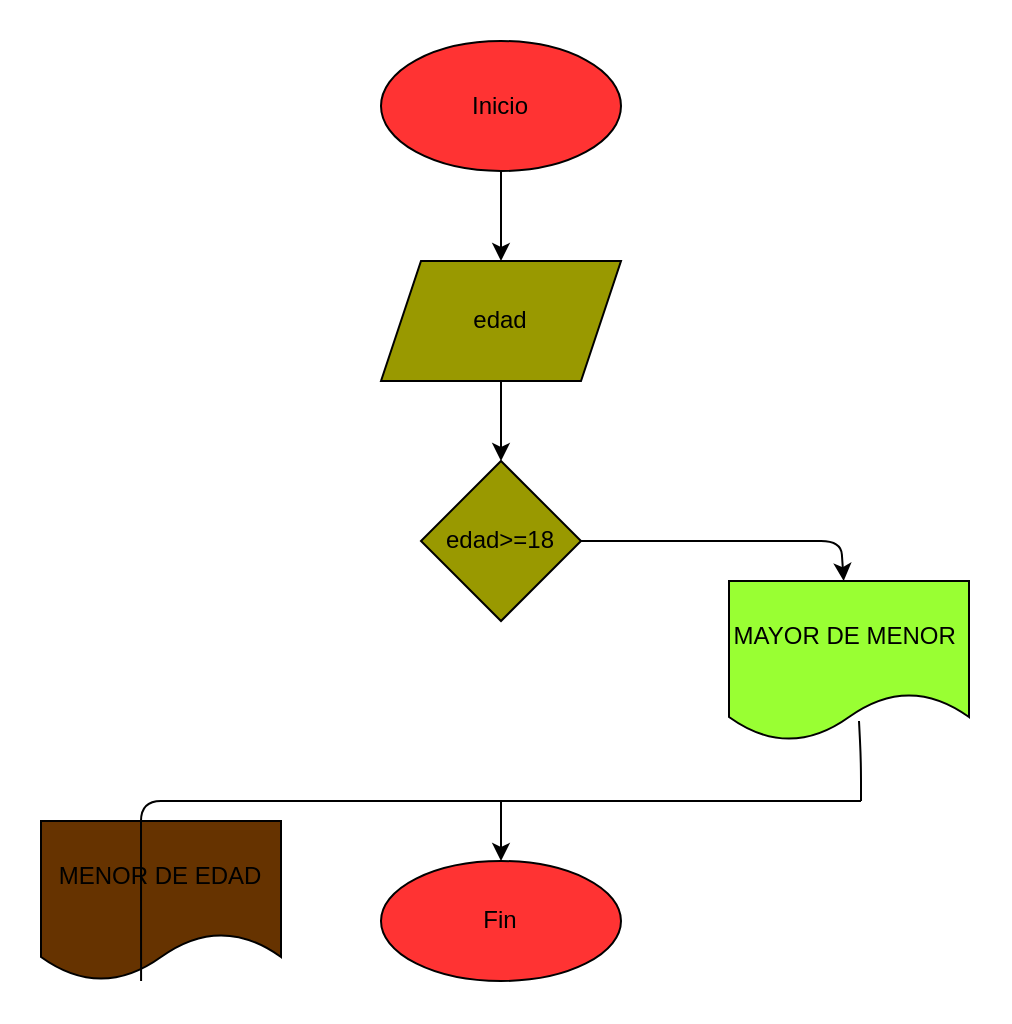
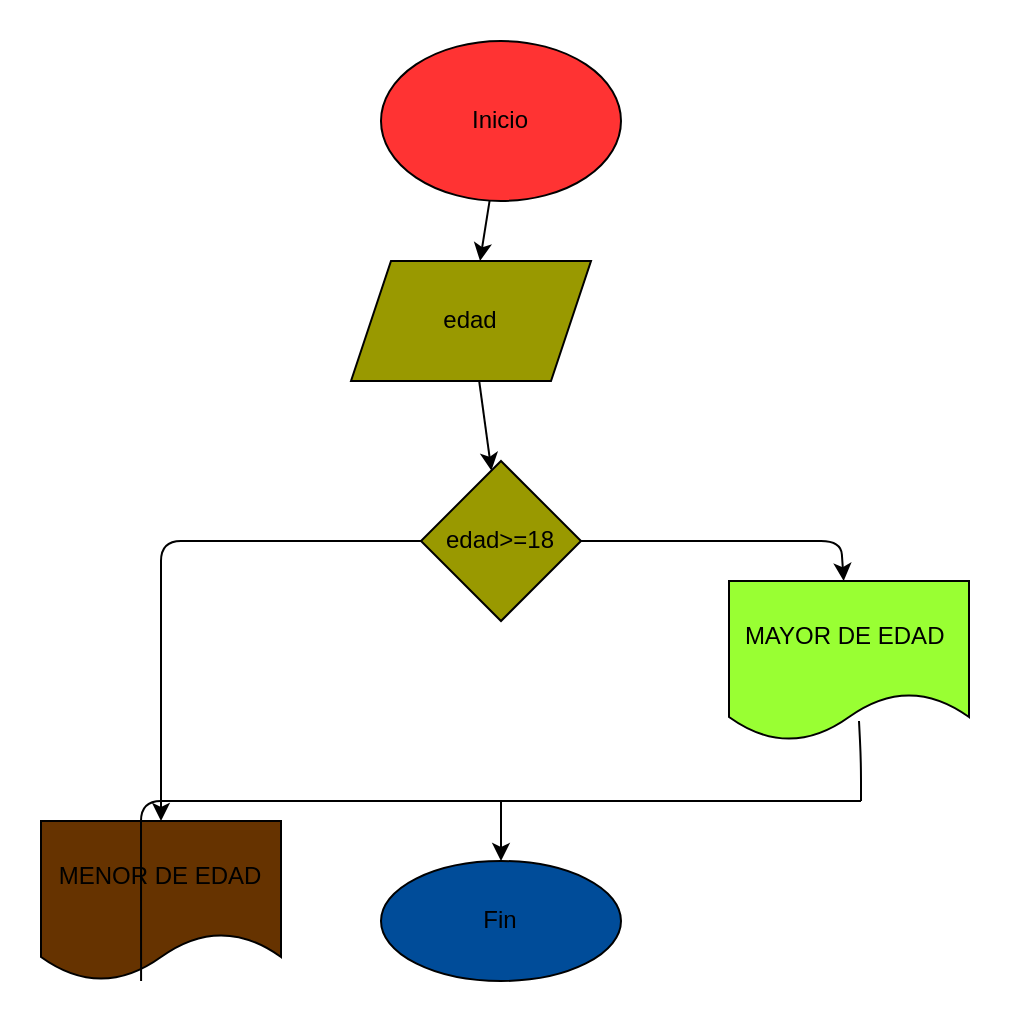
node "Inicio": size 240x130 -> 240x160
node "edad": moved (501, 321) -> (471, 321)
edge "edad>=18" -> "MENOR DE EDAD": added
node "MAYOR DE MENOR": label "MAYOR DE MENOR" -> "MAYOR DE EDAD"
node "Fin": fillcolor #ff3333 -> #004c99
